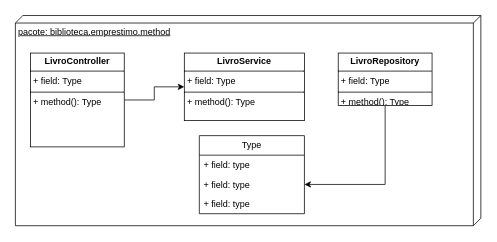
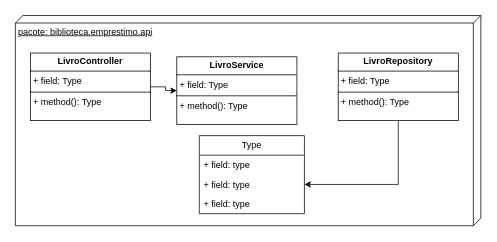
node "pacote: biblioteca.emprestimo.method": label "pacote: biblioteca.emprestimo.method" -> "pacote: biblioteca.emprestimo.api"
node "LivroRepository + field: Type + method(): Type": size 94x53 -> 120x68
node "LivroService + field: Type + method(): Type": moved (244, 87) -> (237, 90)
node "LivroController + field: Type + method(): Type": size 94x94 -> 120x68
